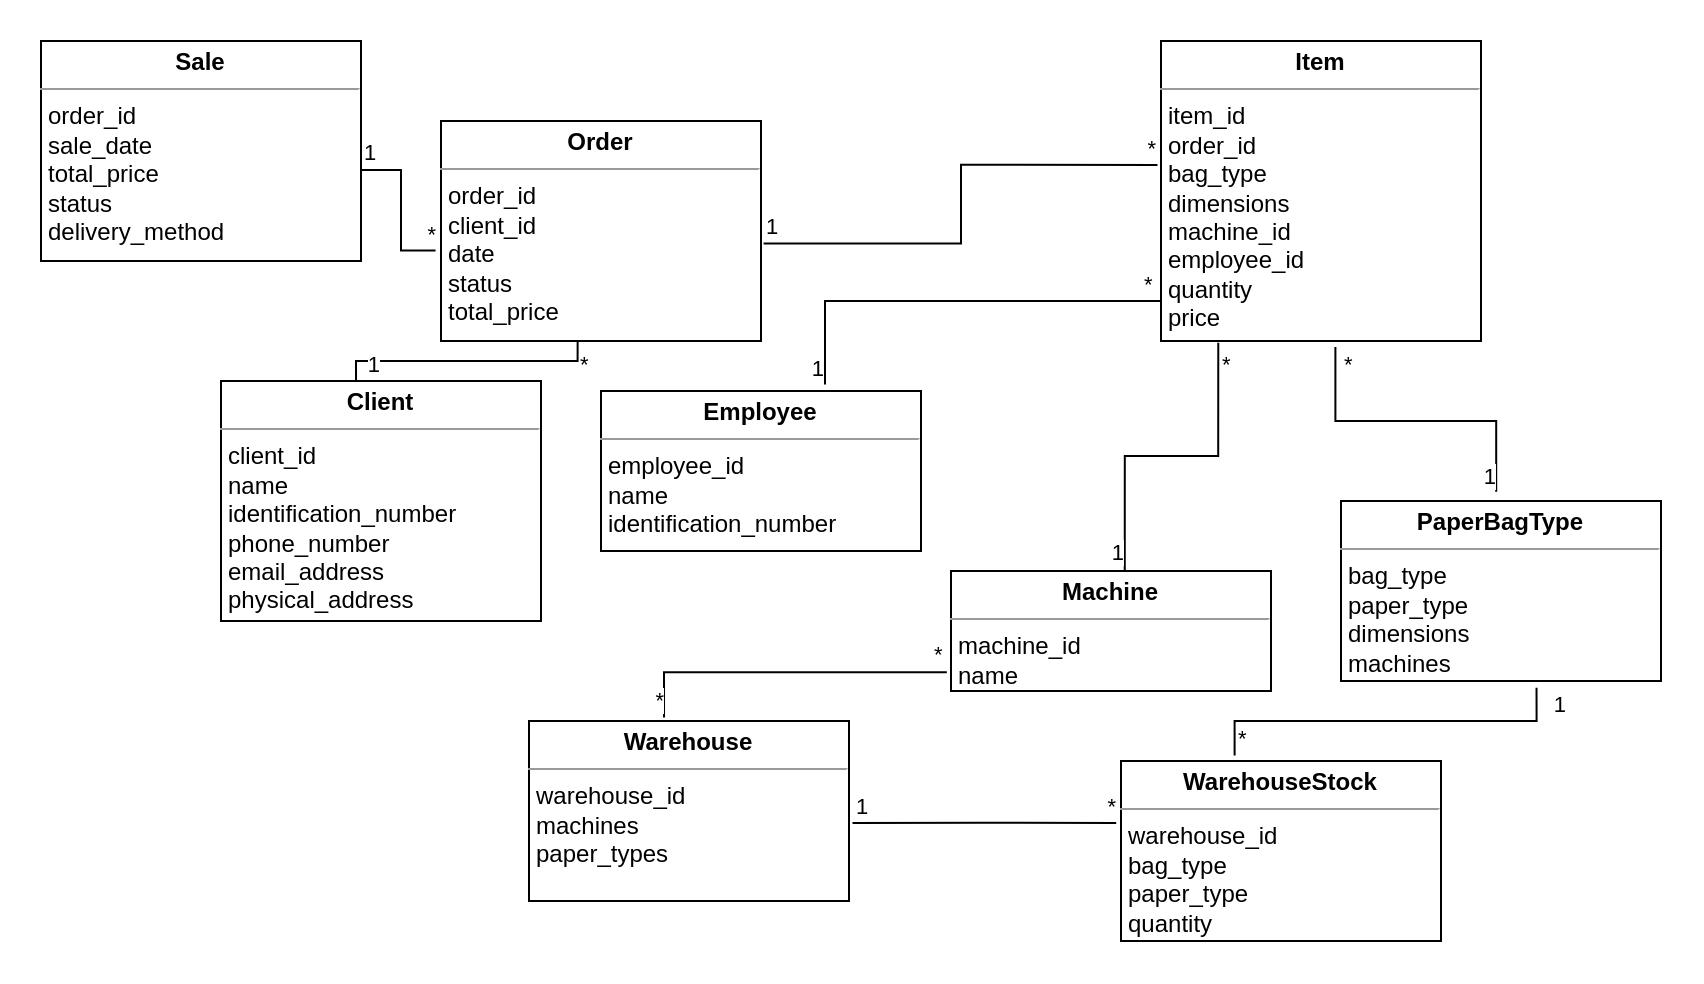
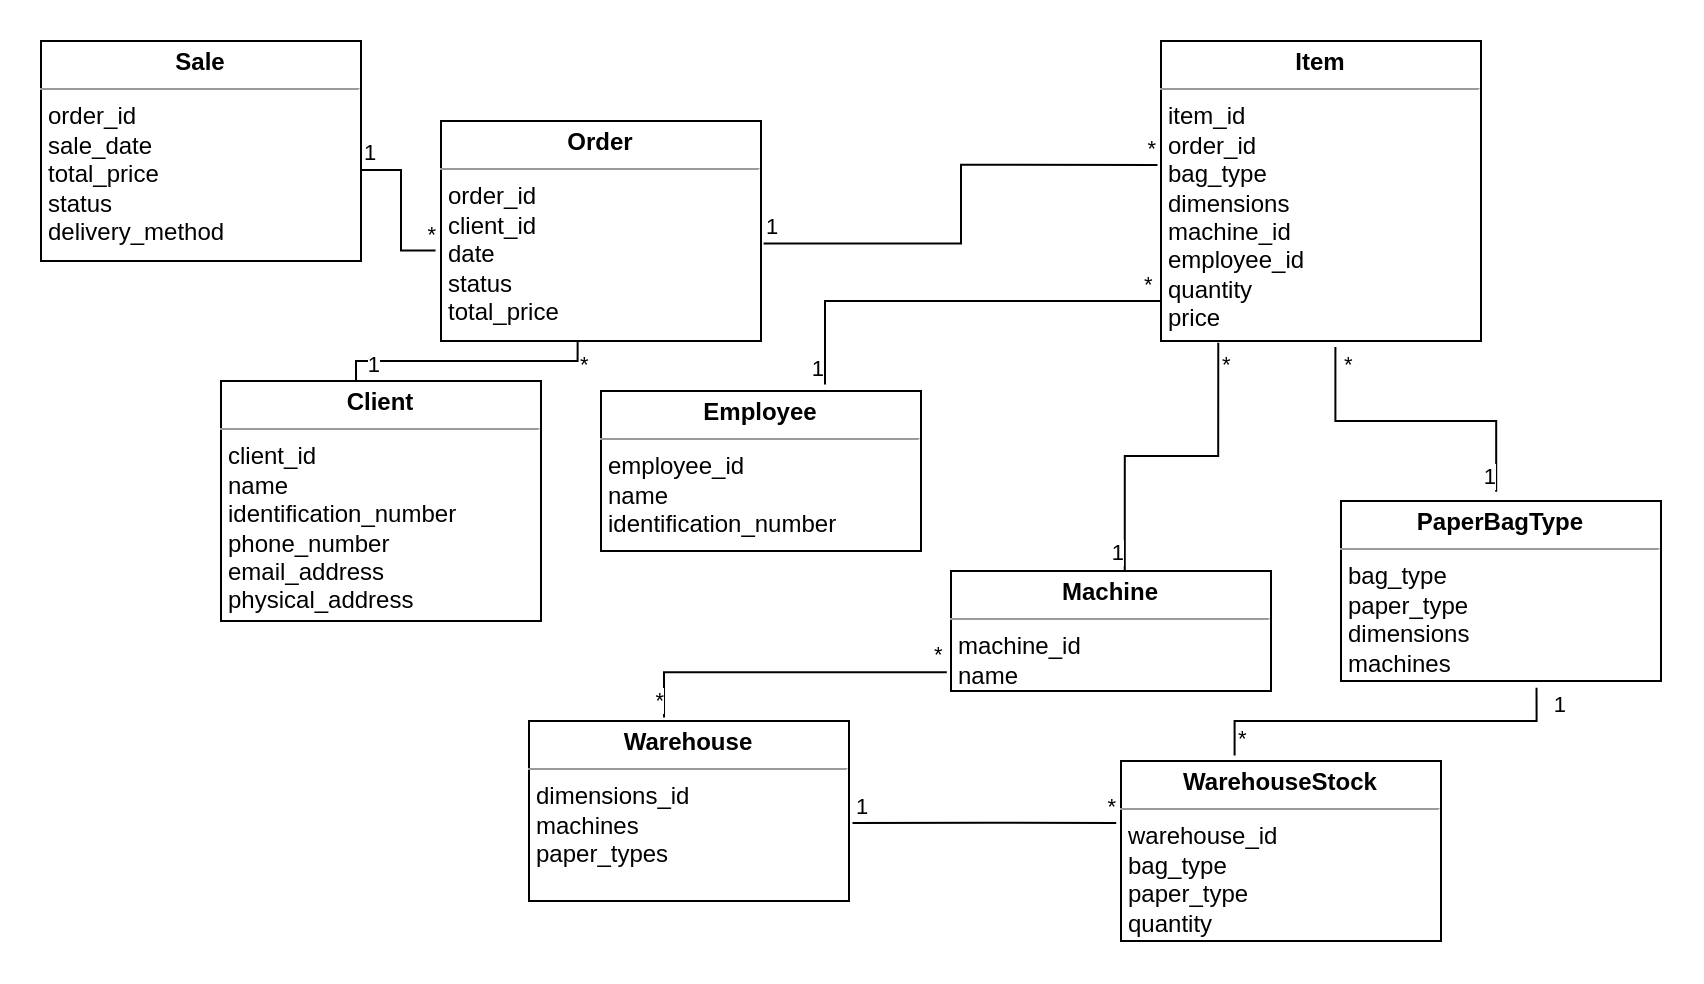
node "Warehouse warehouse_id machines paper_types": label "Warehouse warehouse_id machines paper_types" -> "Warehouse dimensions_id machines paper_types"
